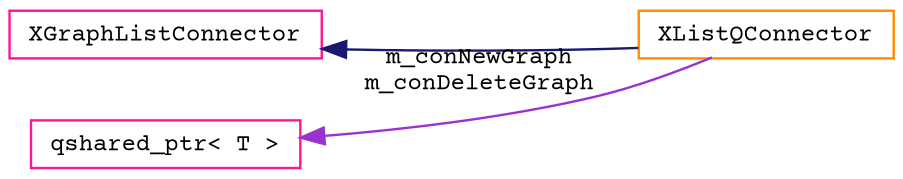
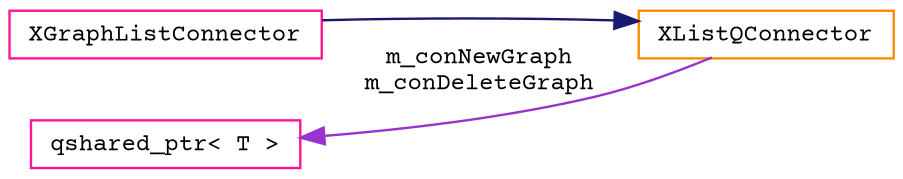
edge "XListQConnector" -> "XGraphListConnector": reversed
